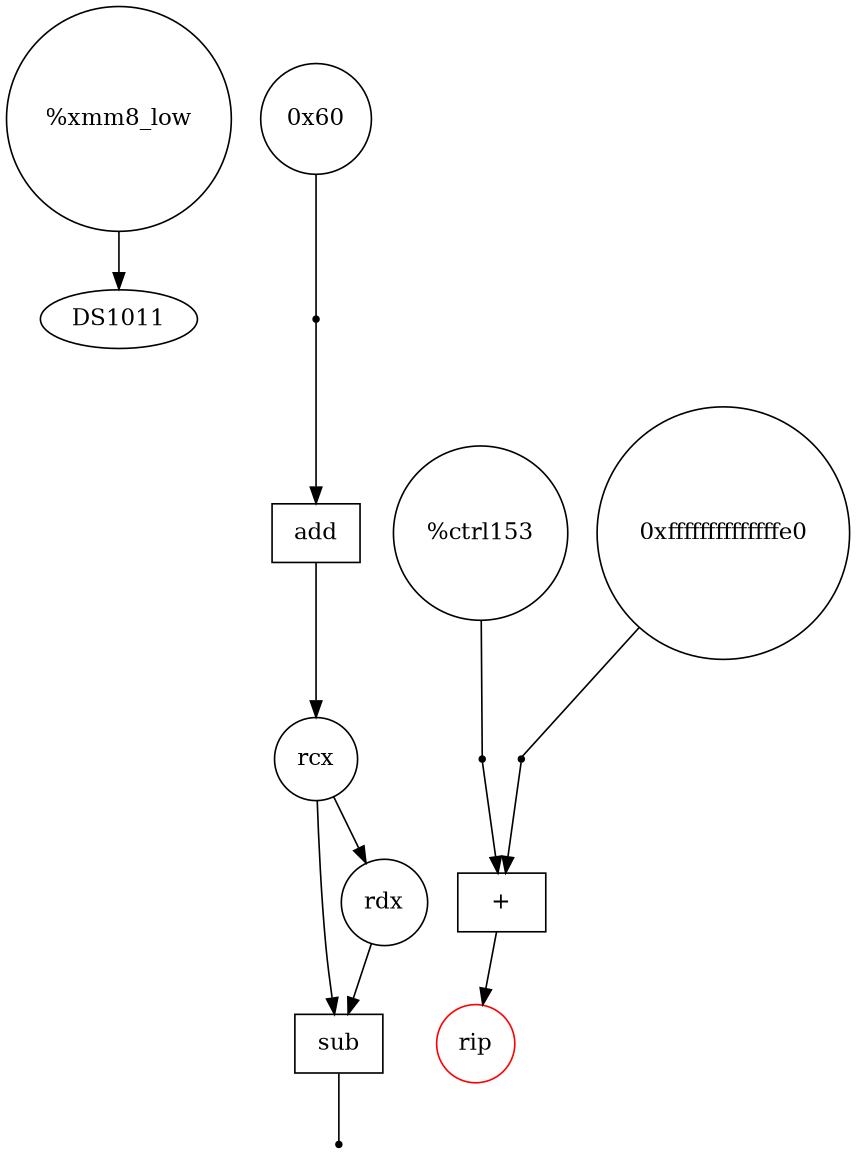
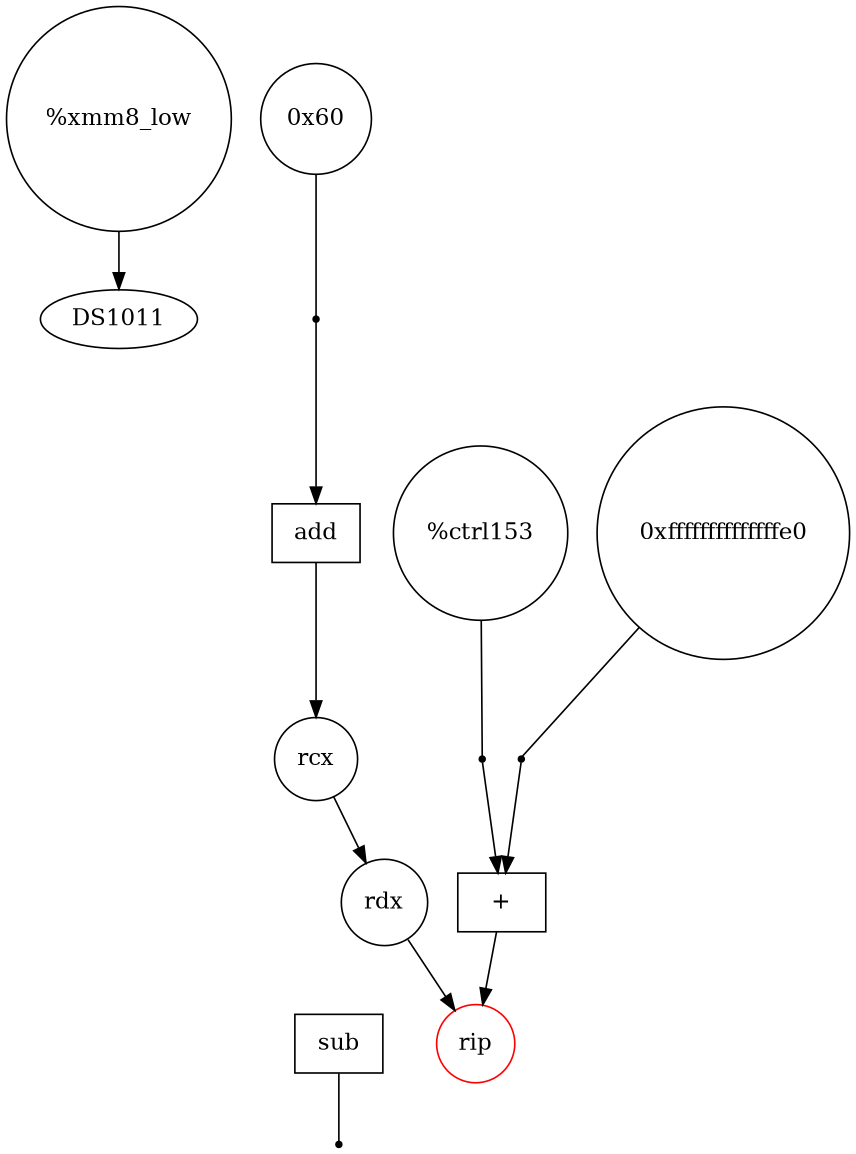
edge "rcx" -> "sub": removed
edge "rdx" -> "sub": now "rdx" -> "rip"
